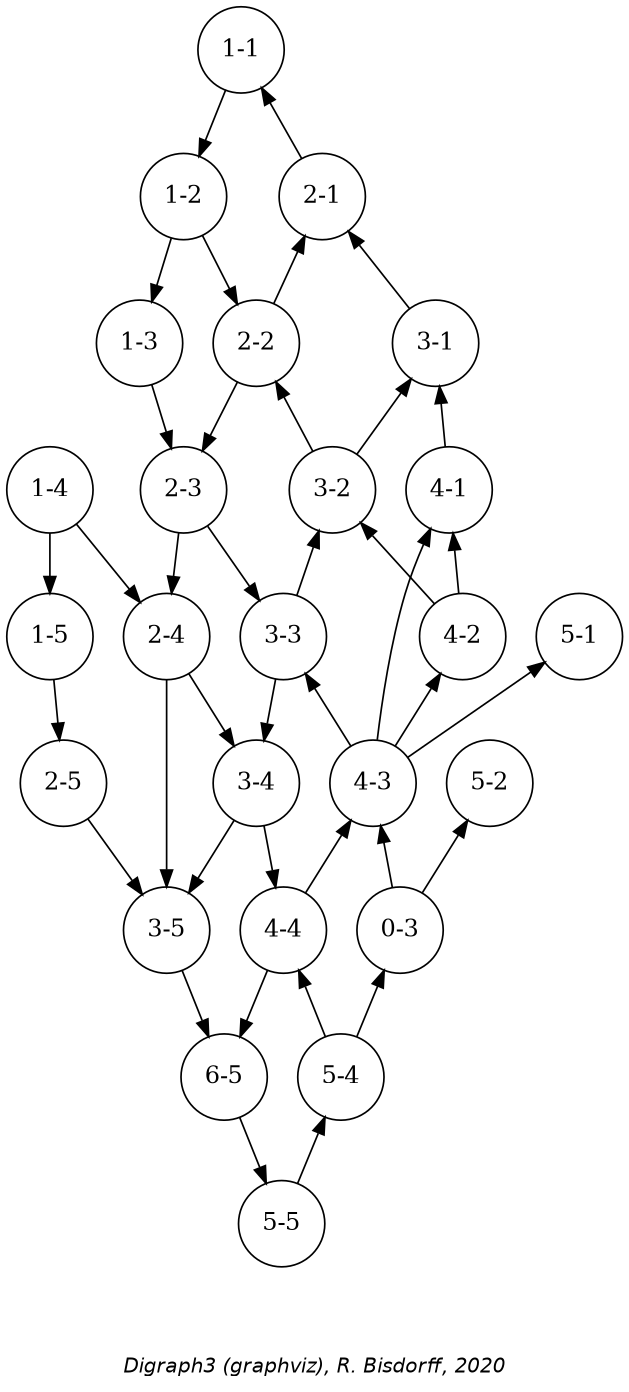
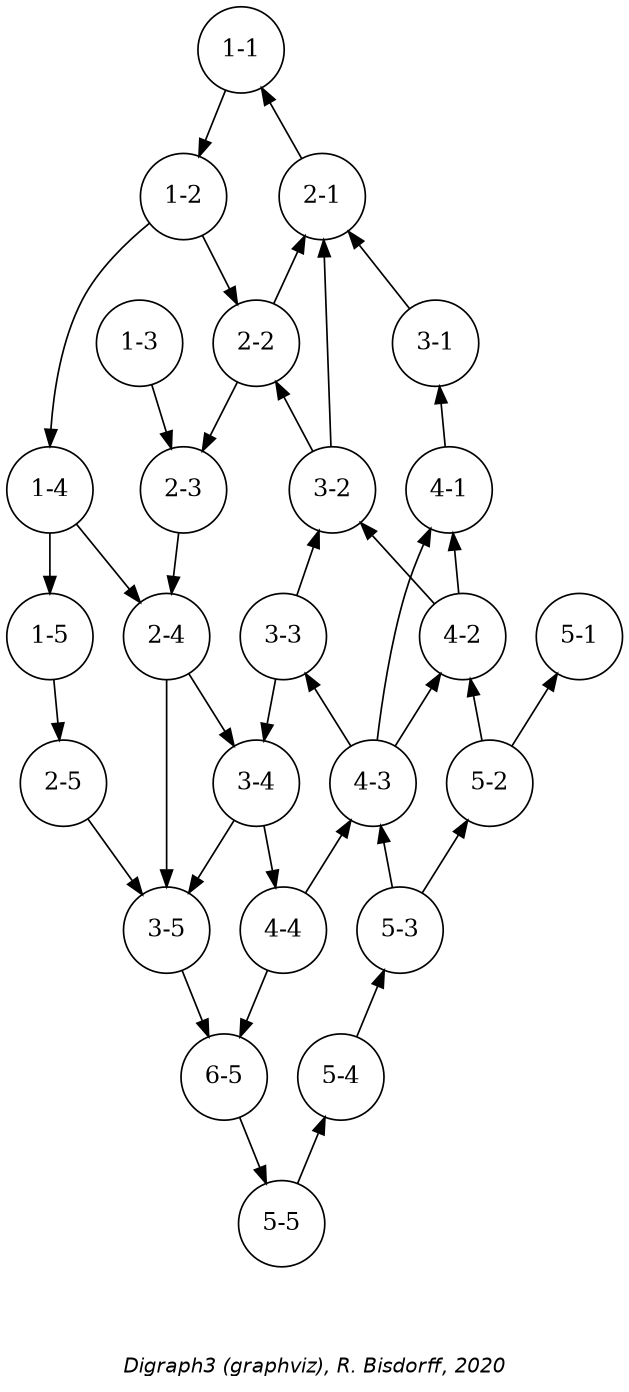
edge "1-2" -> "1-3": now "1-2" -> "1-4"
edge "3-2" -> "3-1": now "3-2" -> "2-1"
edge "2-3" -> "3-3": removed
edge "4-3" -> "5-1": now "5-2" -> "5-1"
edge "5-2" -> "4-2": added
node "0-3": label "0-3" -> "5-3"
edge "5-4" -> "4-4": removed
